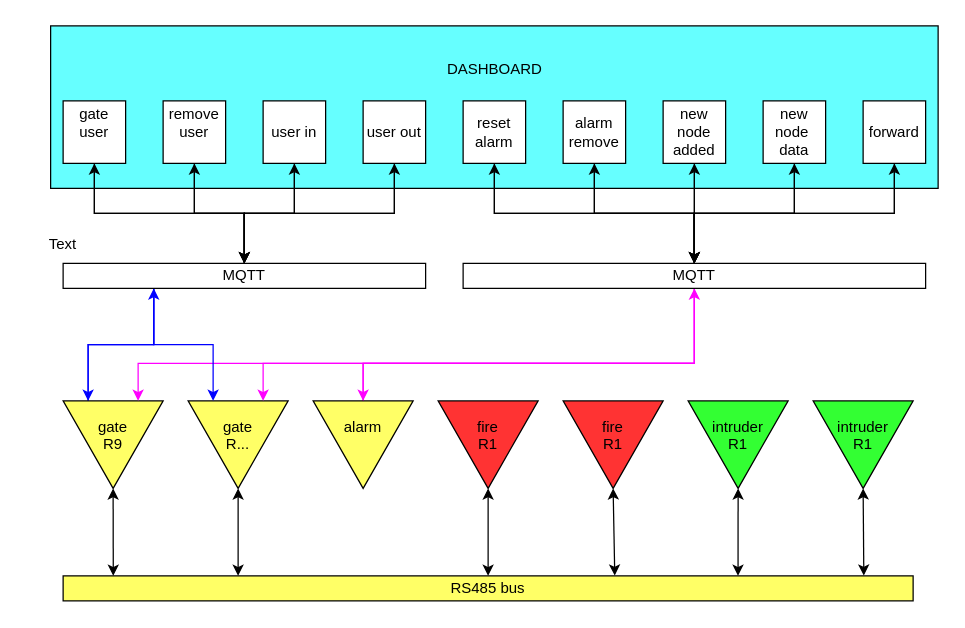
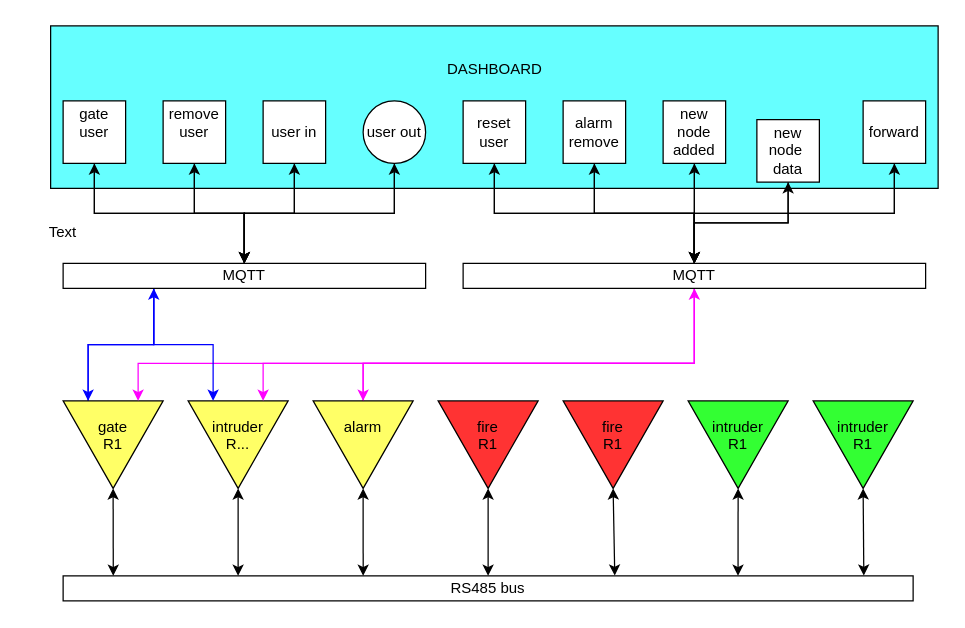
node "user out": shape rectangle -> ellipse
node "reset alarm": label "reset alarm" -> "reset user"
node "new node data": moved (794, 132) -> (788, 151)
node "Text": moved (63, 244) -> (63, 232)
node "gate R9": label "gate R9" -> "gate R1"
node "gate R...": label "gate R..." -> "intruder R..."
edge "alarm" -- "RS485 bus": added
node "RS485 bus": fillcolor #ffff66 -> #ffffff
